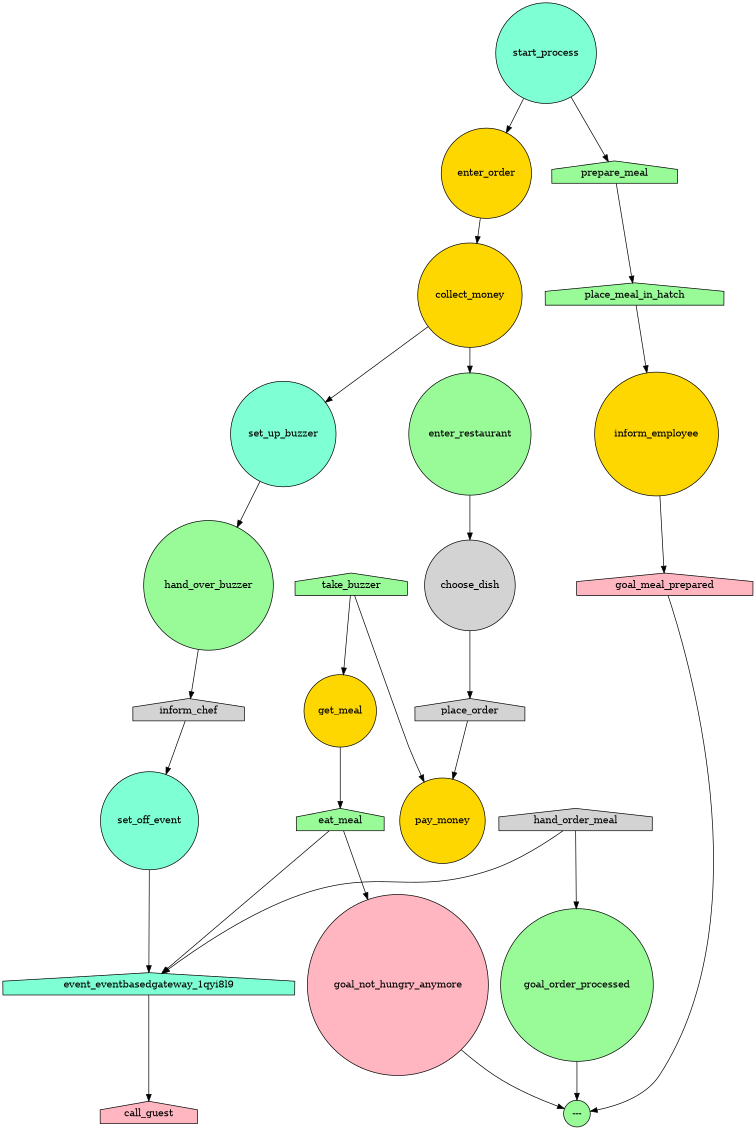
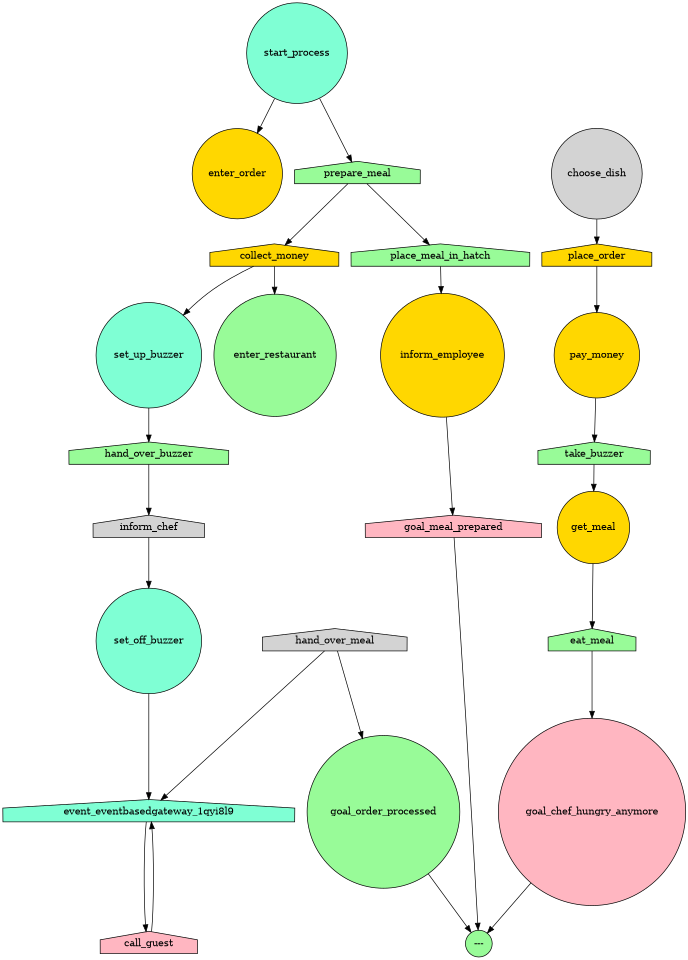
edge "enter_order" -> "collect_money": now "prepare_meal" -> "collect_money"
node "collect_money": shape circle -> house
edge "enter_restaurant" -> "choose_dish": removed
node "hand_over_buzzer": shape circle -> house
edge "take_buzzer" -> "pay_money": reversed
node "place_order": fillcolor lightgrey -> gold
node "set_off_event": label "set_off_event" -> "set_off_buzzer"
node "hand_order_meal": label "hand_order_meal" -> "hand_over_meal"
edge "eat_meal" -> "event_eventbasedgateway_1qyi8l9": now "call_guest" -> "event_eventbasedgateway_1qyi8l9"
node "goal_not_hungry_anymore": label "goal_not_hungry_anymore" -> "goal_chef_hungry_anymore"
